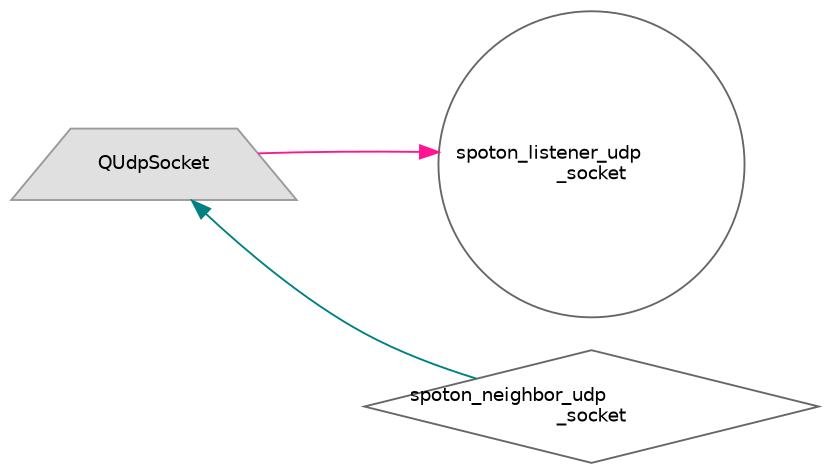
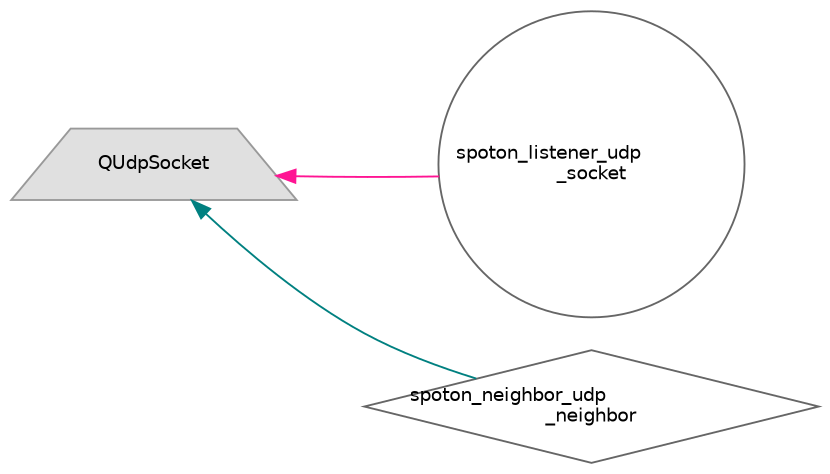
edge "QUdpSocket" -> "spoton_listener_udp _socket": reversed
node "spoton_neighbor_udp _socket": label "spoton_neighbor_udp _socket" -> "spoton_neighbor_udp _neighbor"
